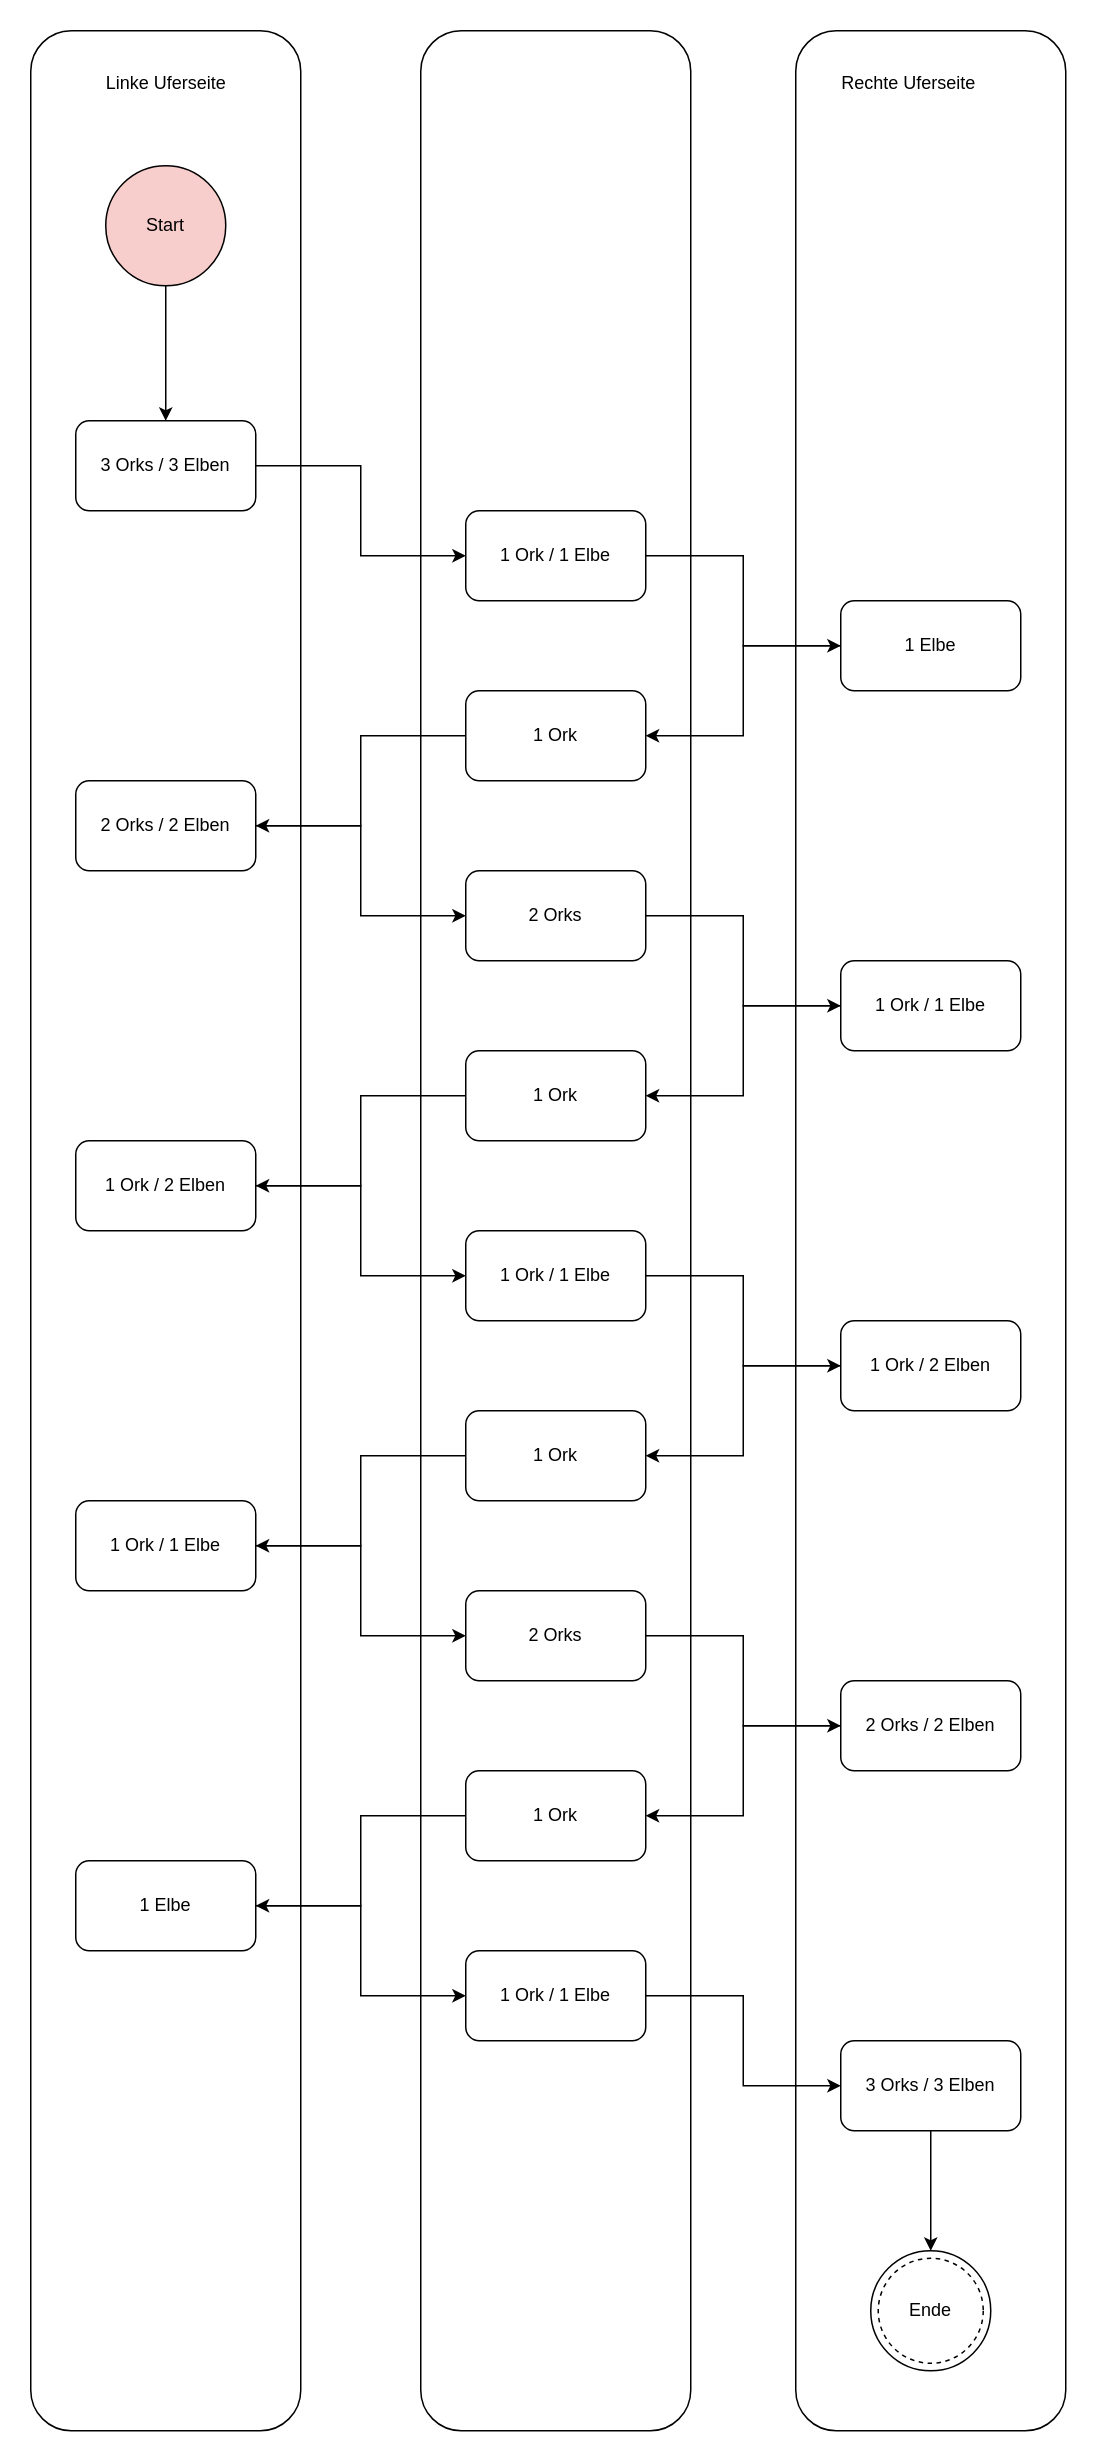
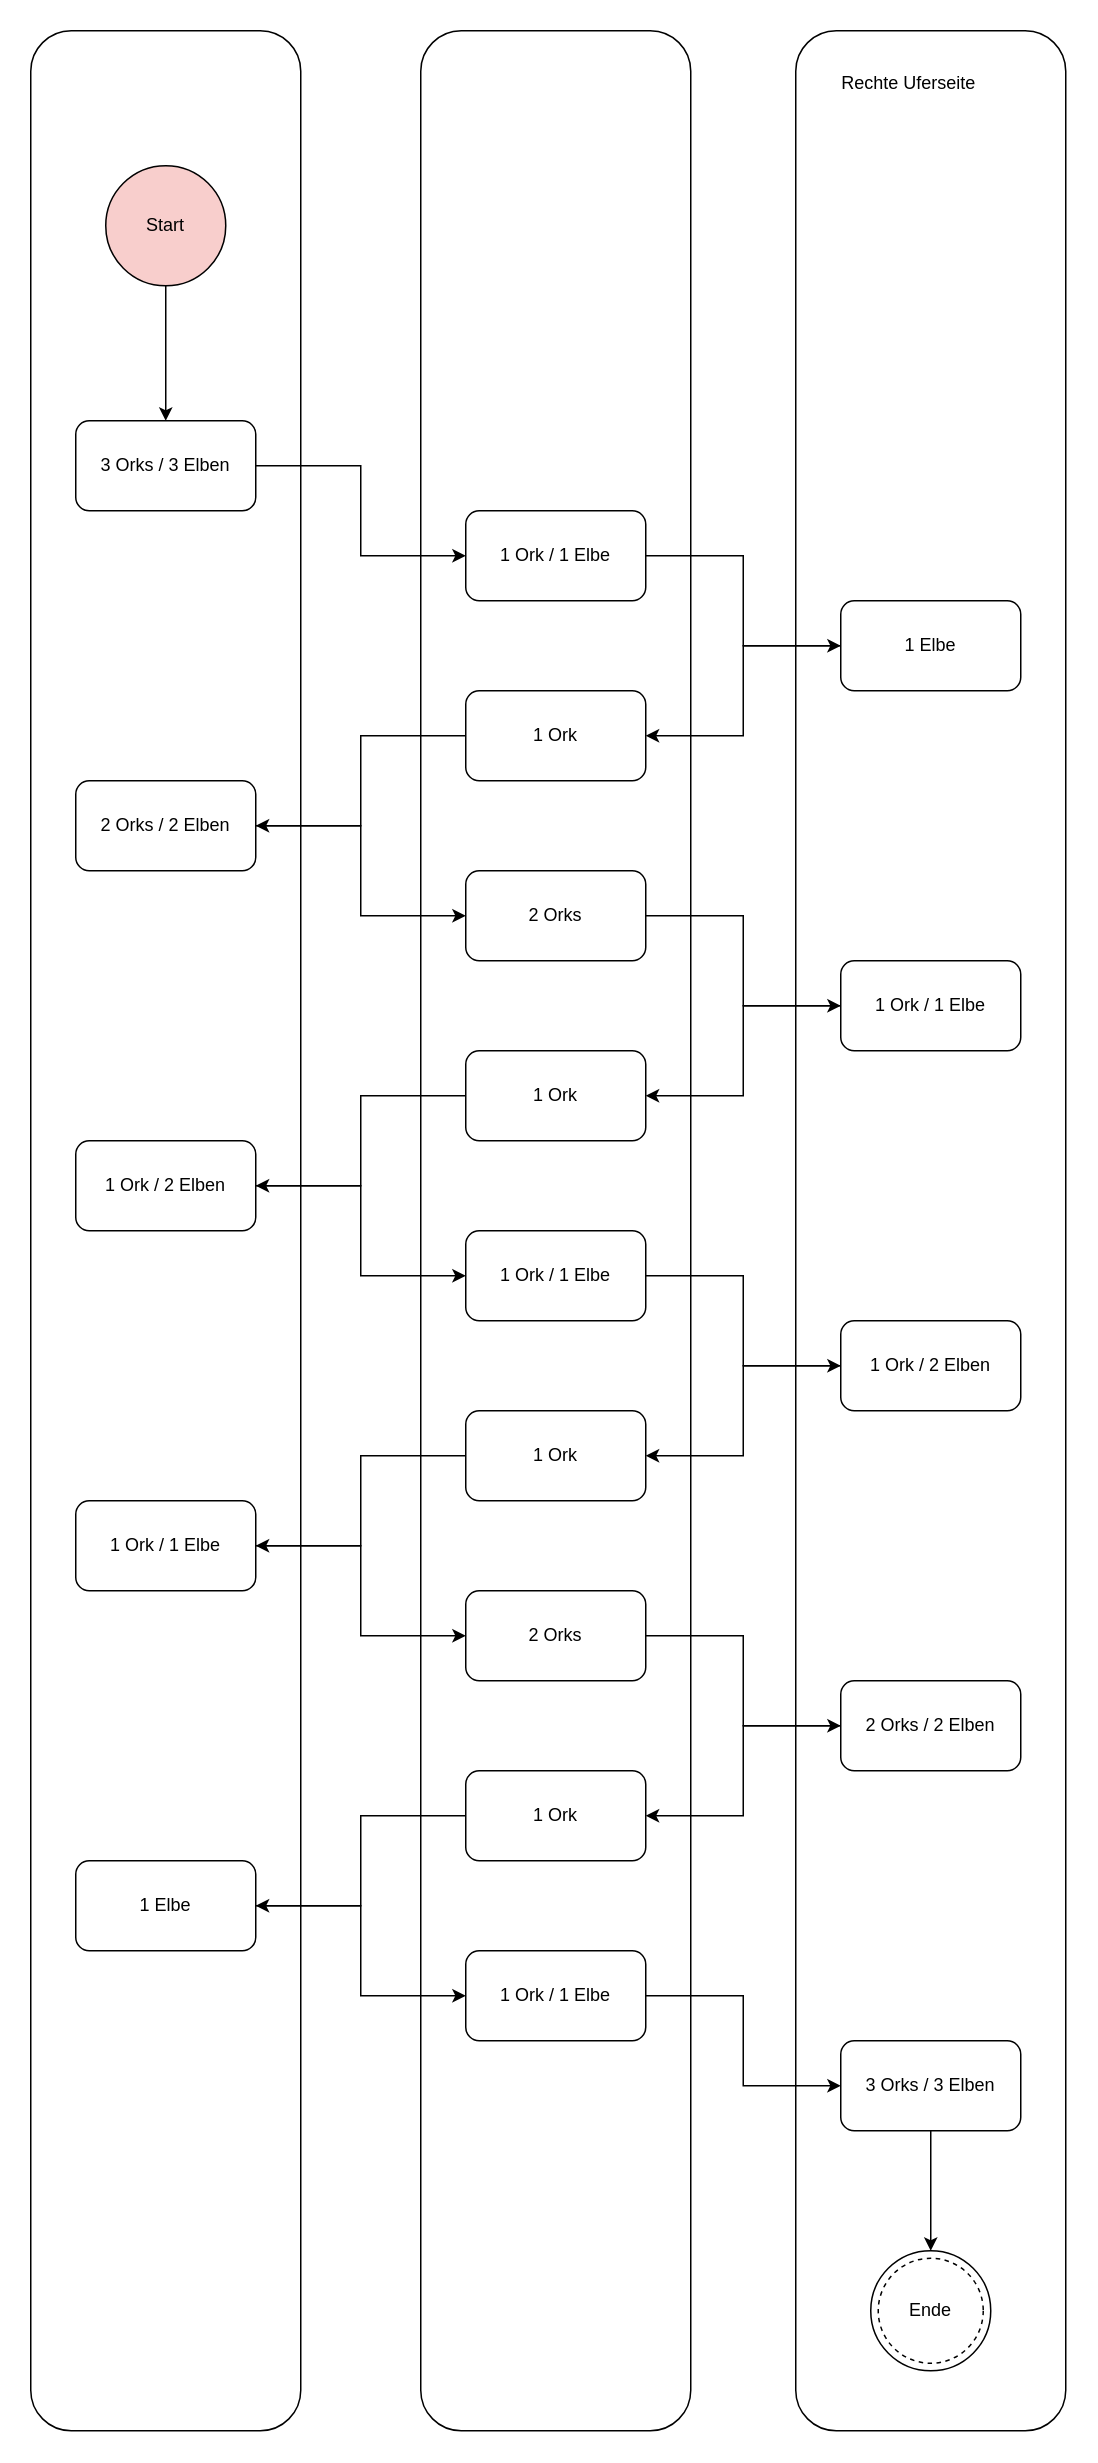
node "Linke Uferseite": removed
